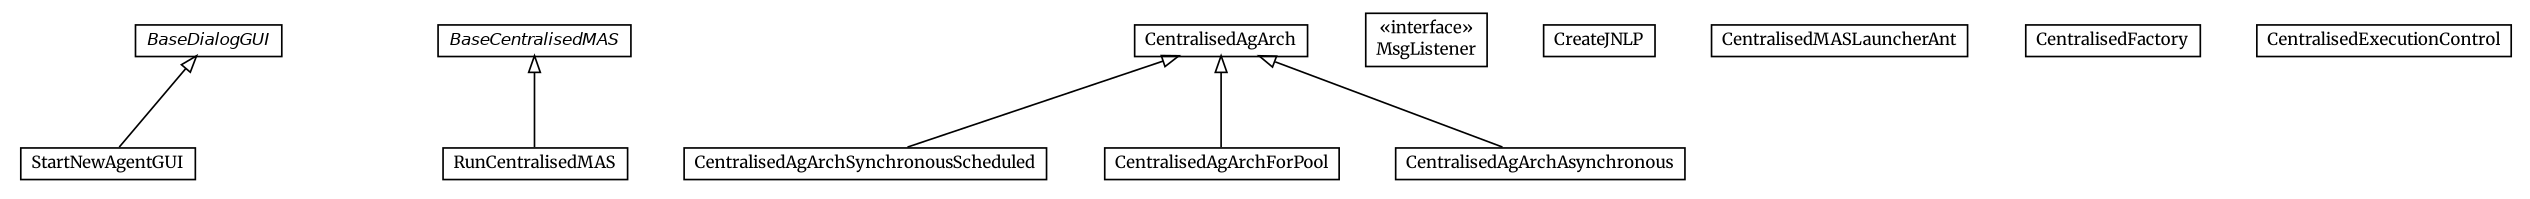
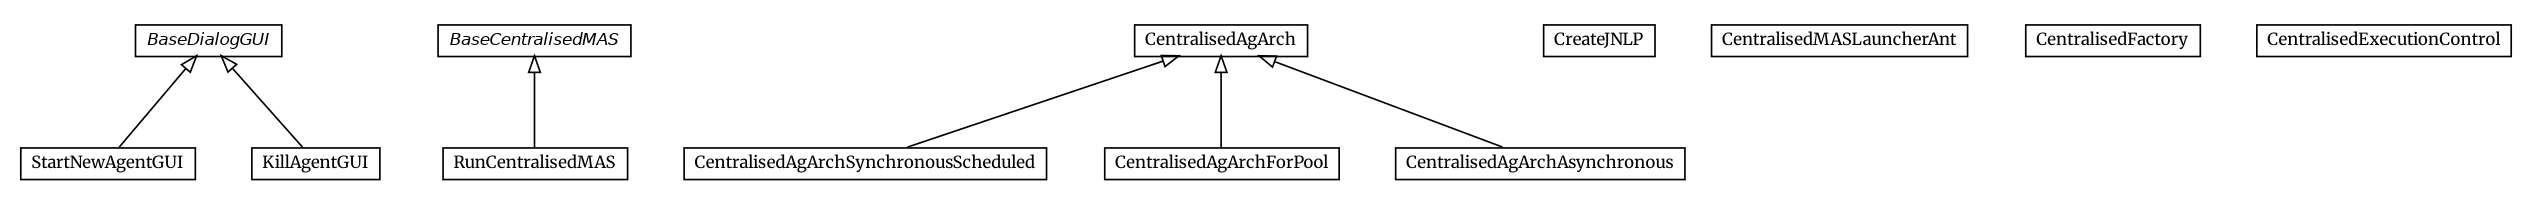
node "MsgListener": removed
node "KillAgentGUI": added
